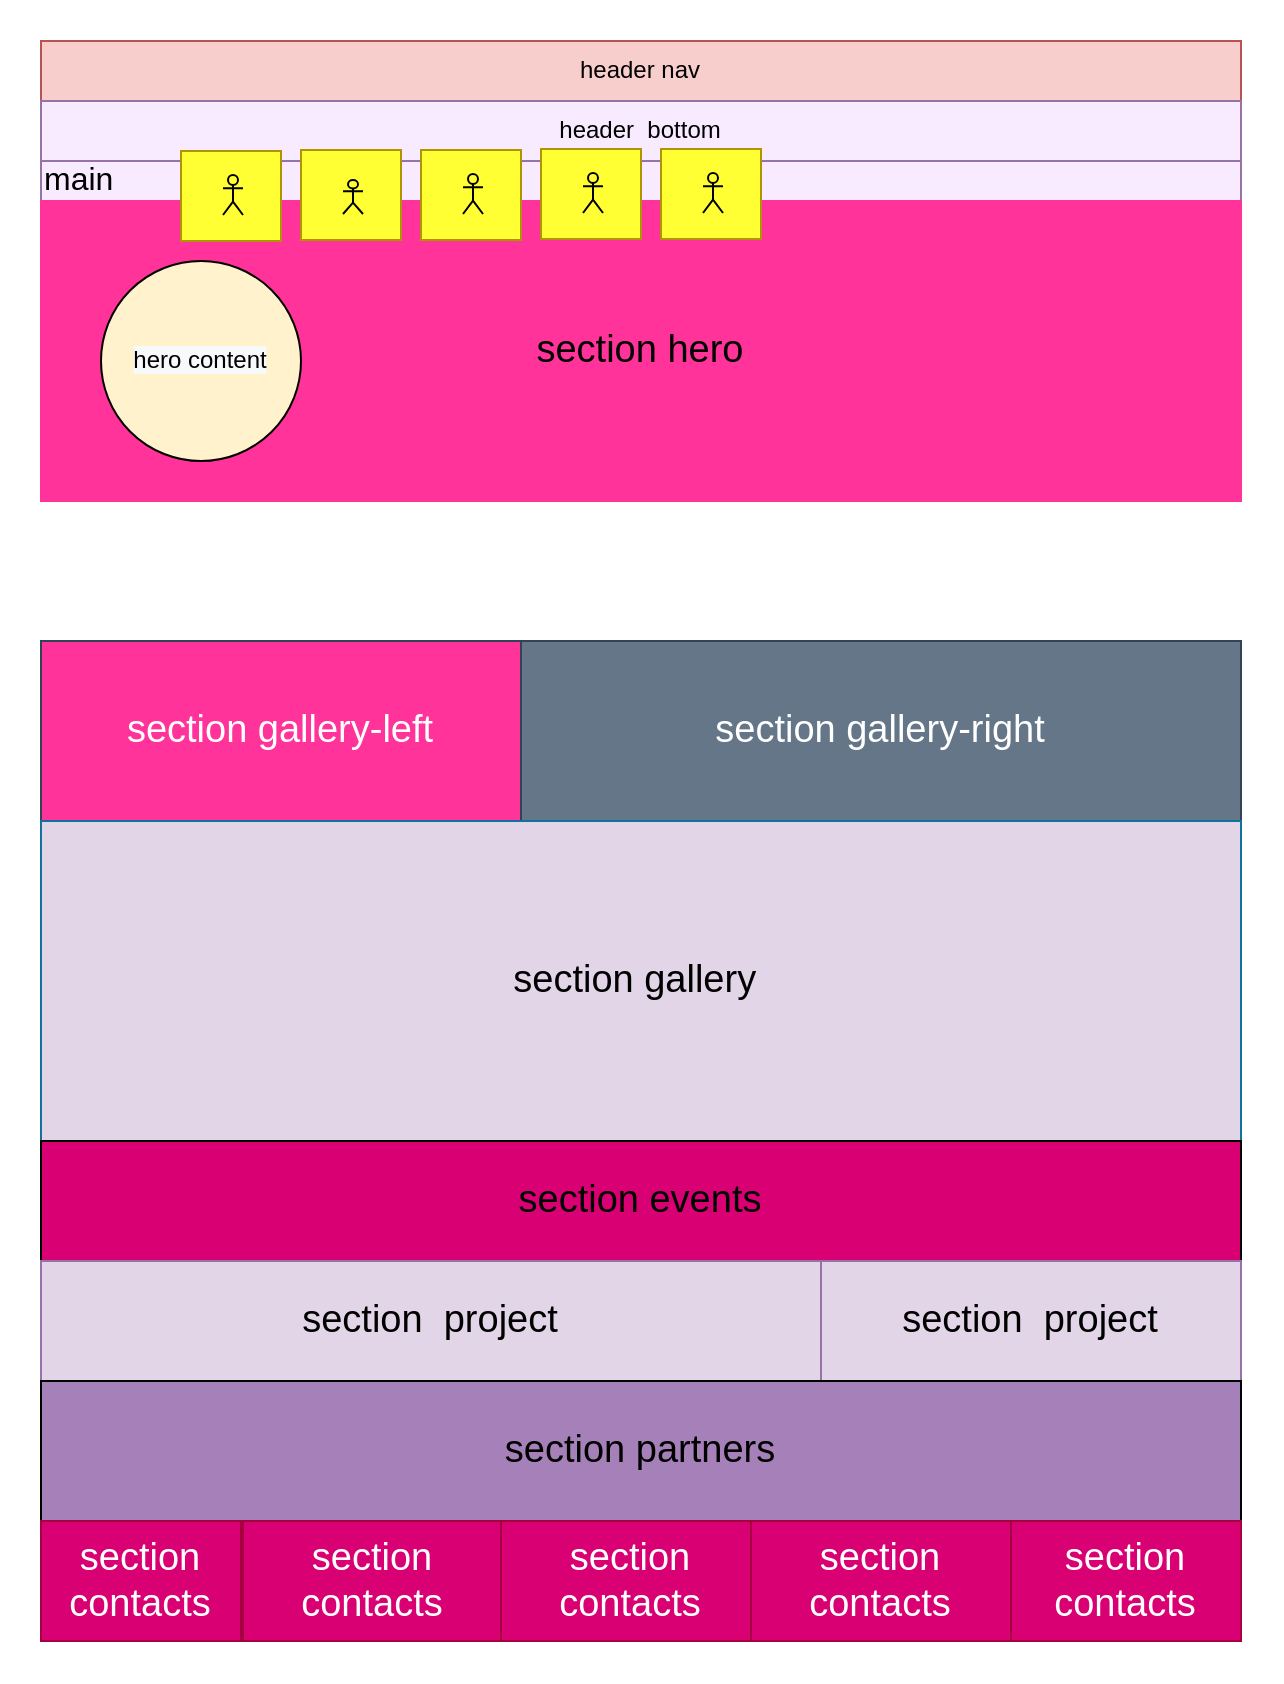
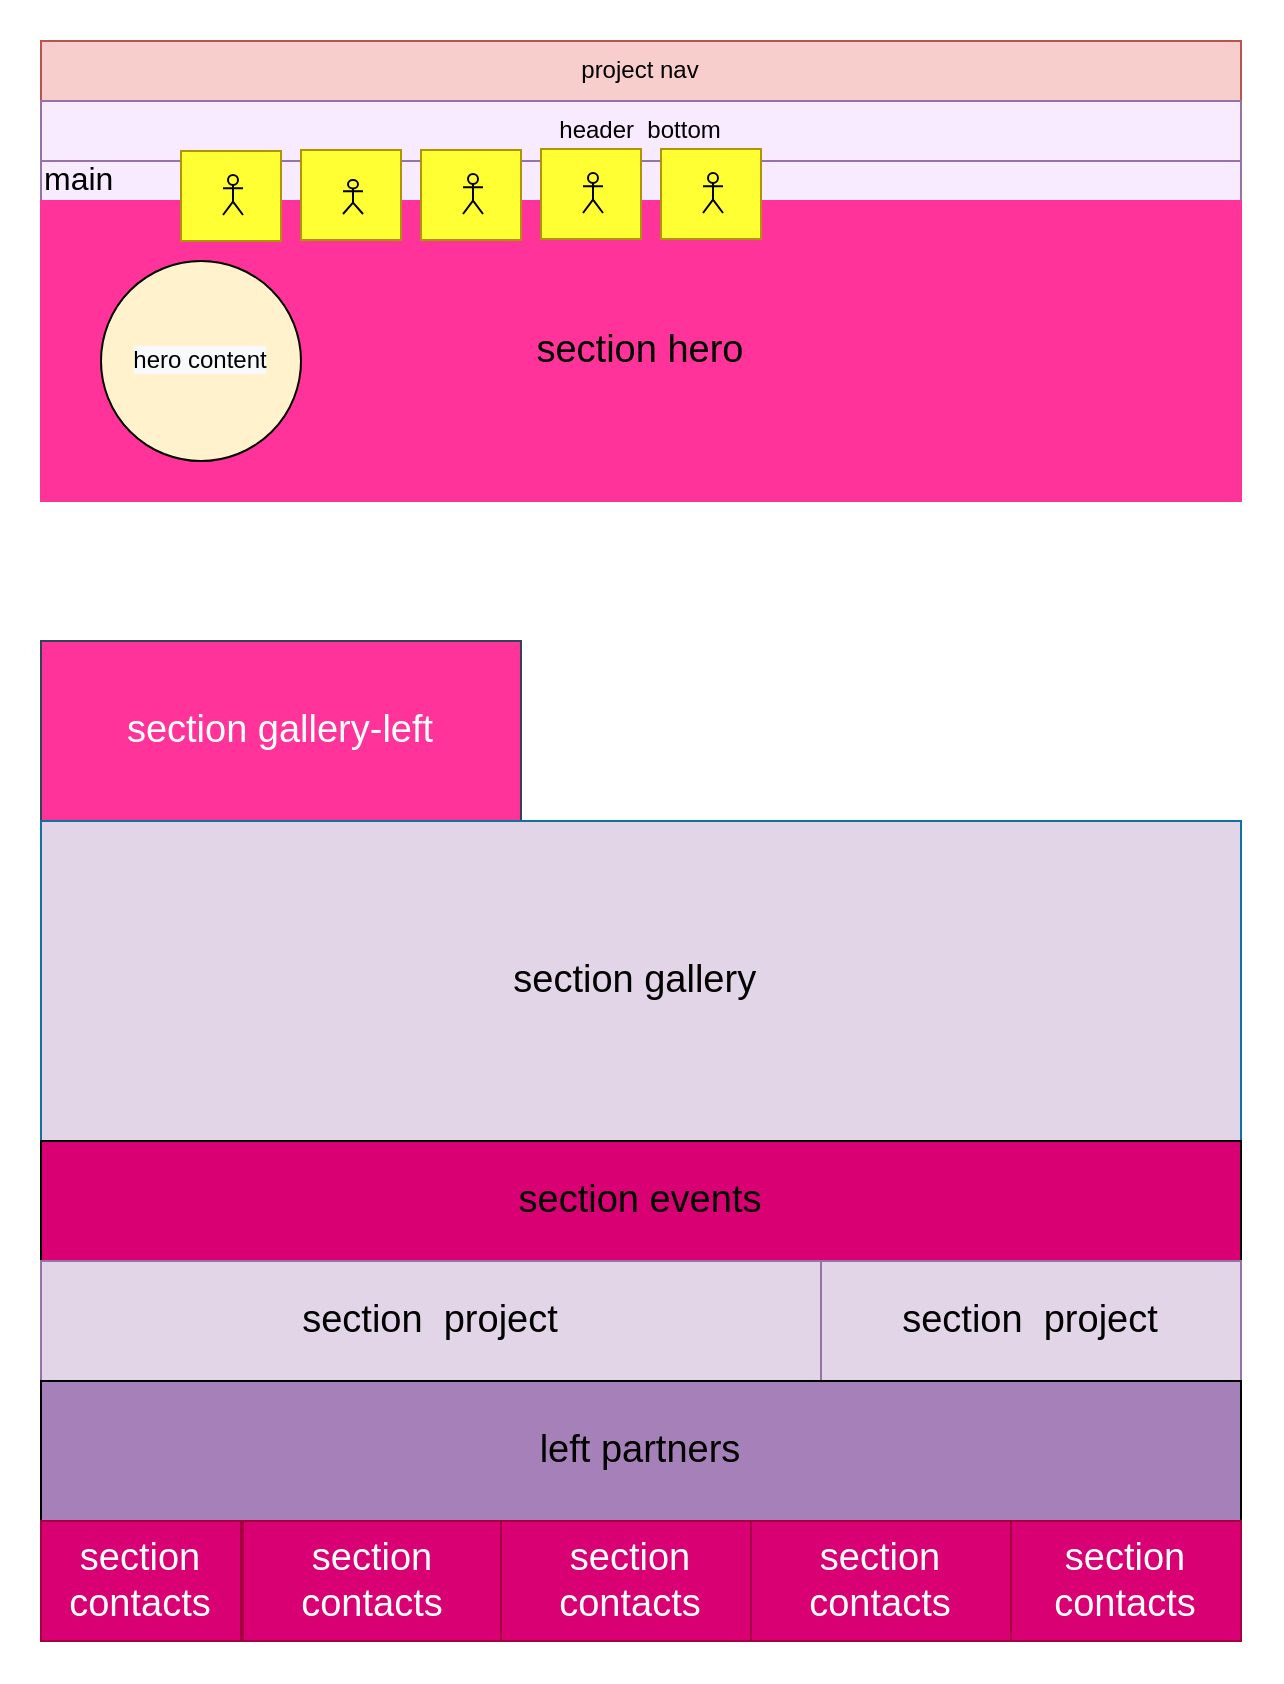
node "header nav": label "header nav" -> "project nav"
node "section gallery-right": removed
node "section partners": label "section partners" -> "left partners"
